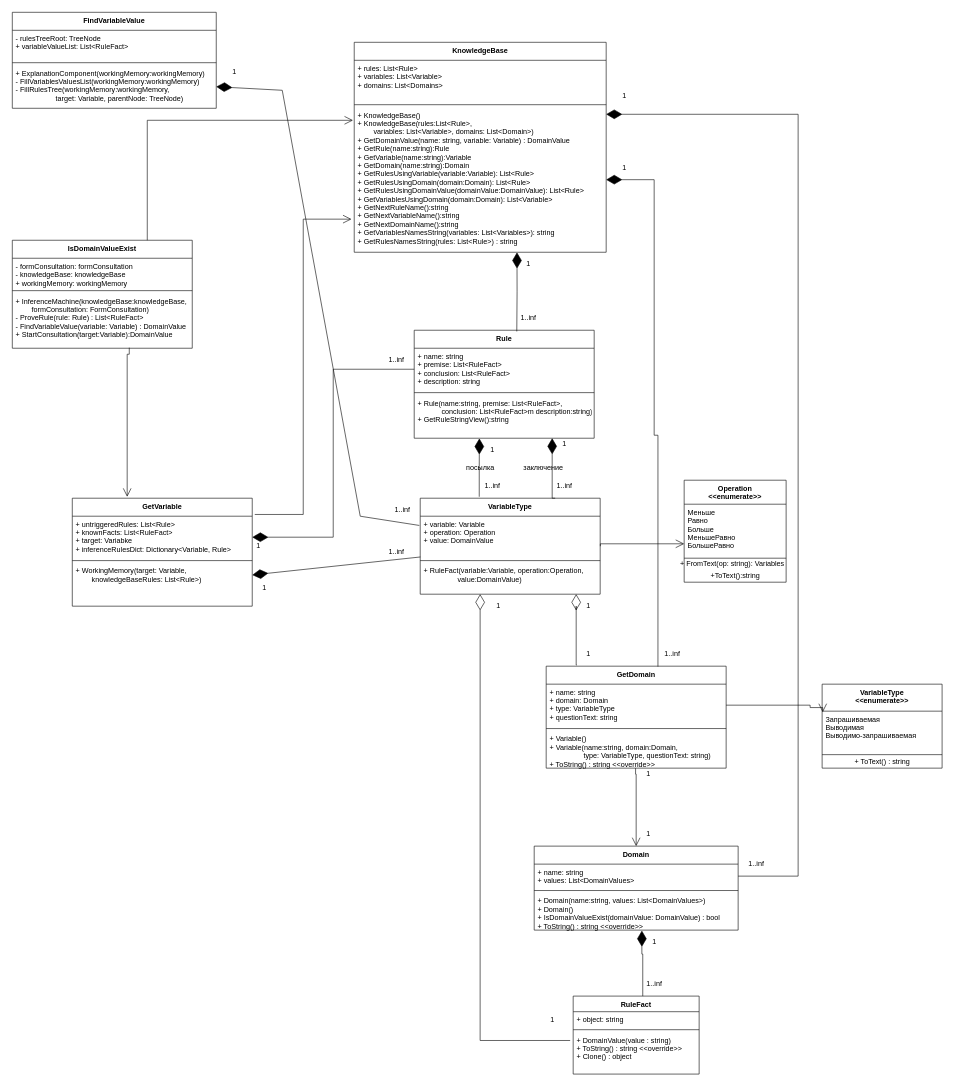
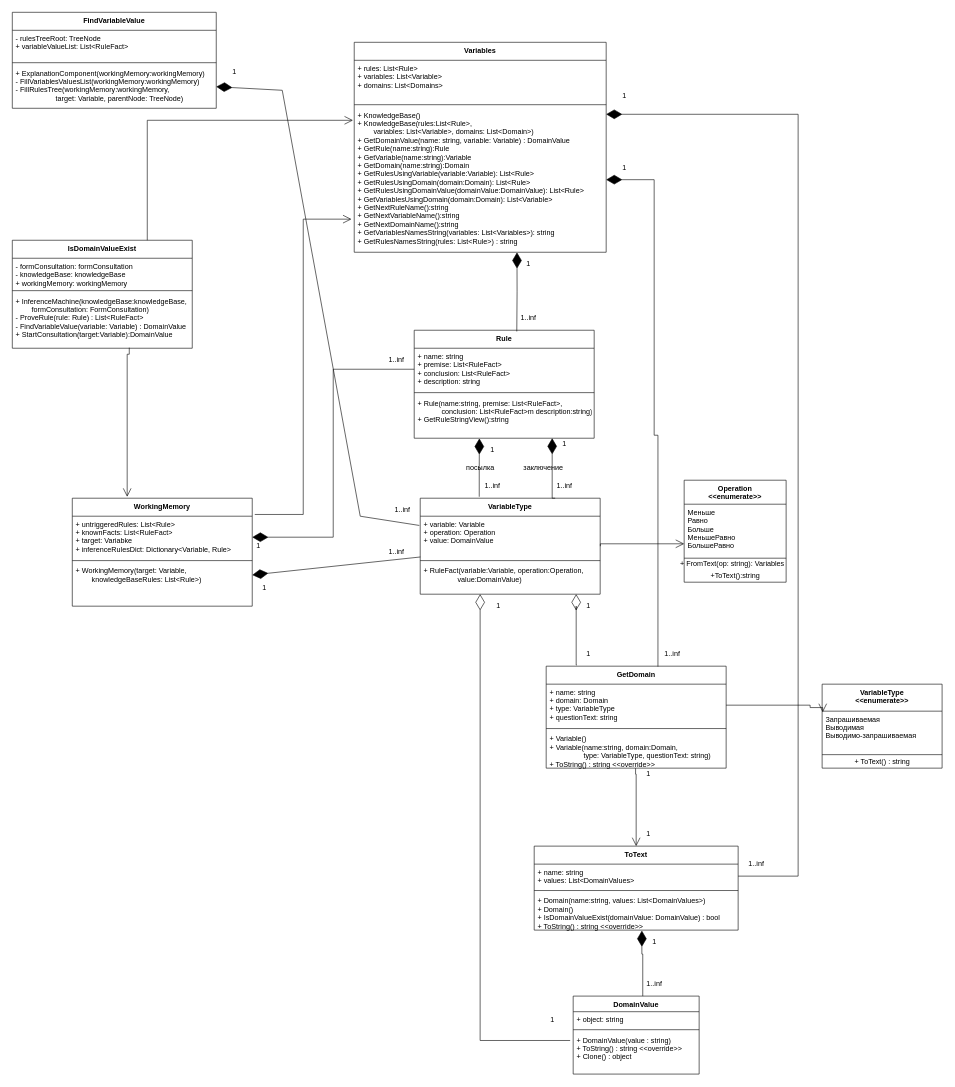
node "KnowledgeBase": label "KnowledgeBase" -> "Variables"
node "GetVariable": label "GetVariable" -> "WorkingMemory"
node "Domain": label "Domain" -> "ToText"
node "RuleFact": label "RuleFact" -> "DomainValue"
